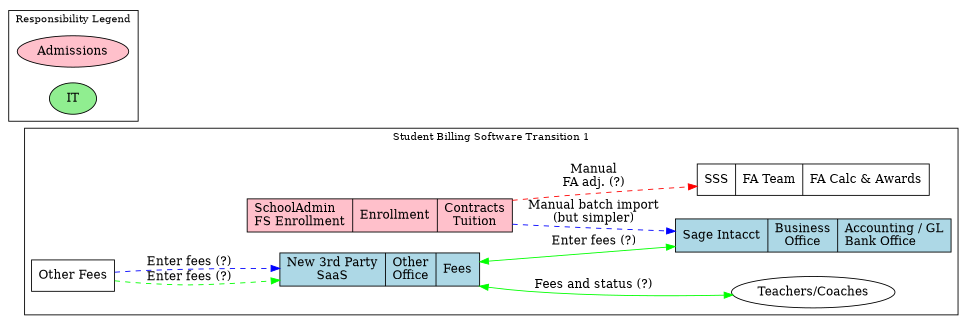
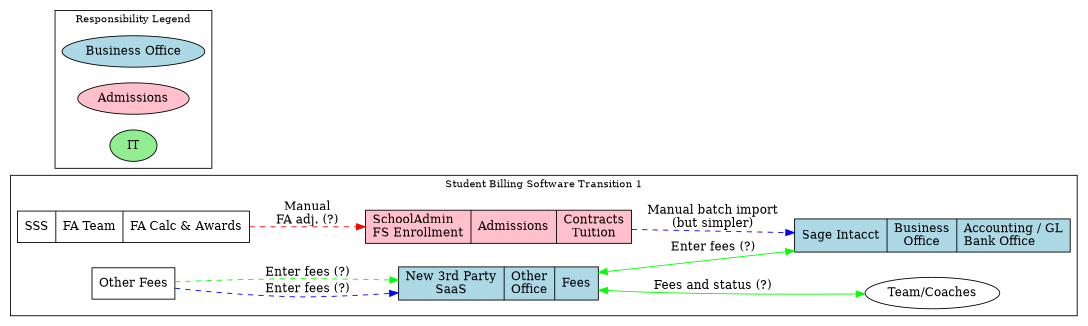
node "Business Office": added
edge "SchoolAdmin" -> "SSS": reversed
node "SchoolAdmin": text "Enrollment" -> "Admissions"
node "Teachers/Coaches": label "Teachers/Coaches" -> "Team/Coaches"
